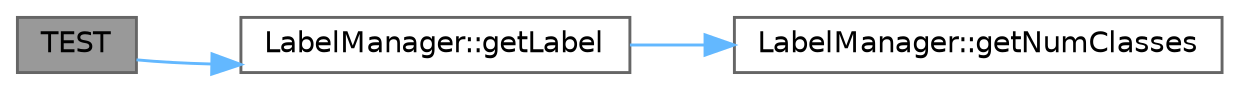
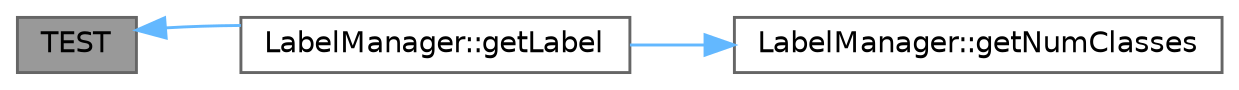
edge "TEST" -> "LabelManager::getLabel": reversed
